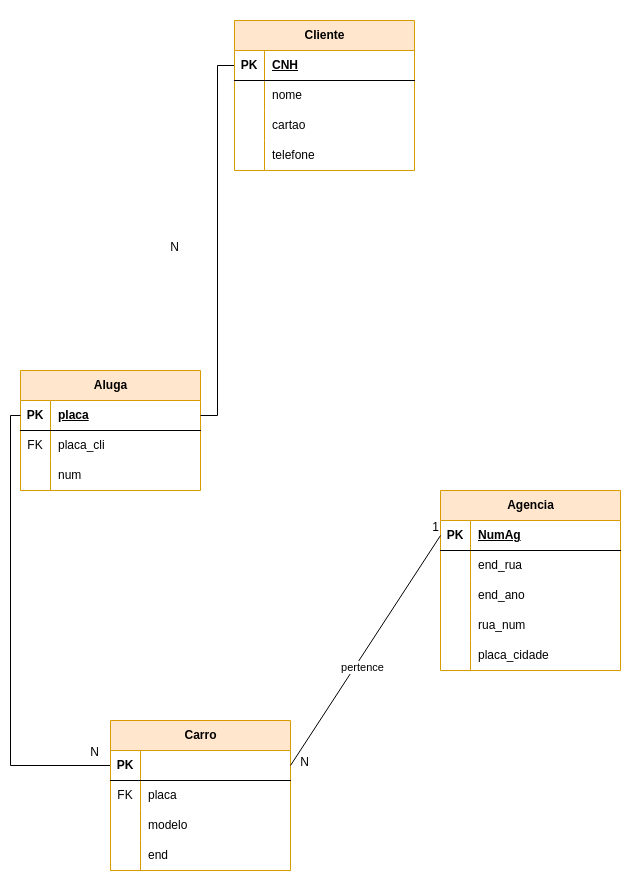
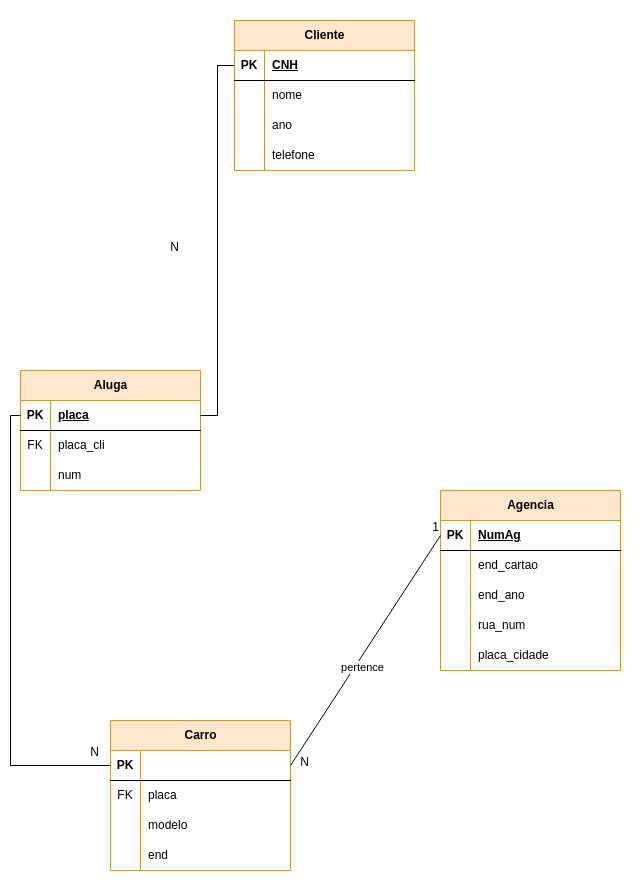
node "cartao": label "cartao" -> "ano"
node "end_rua": label "end_rua" -> "end_cartao"
